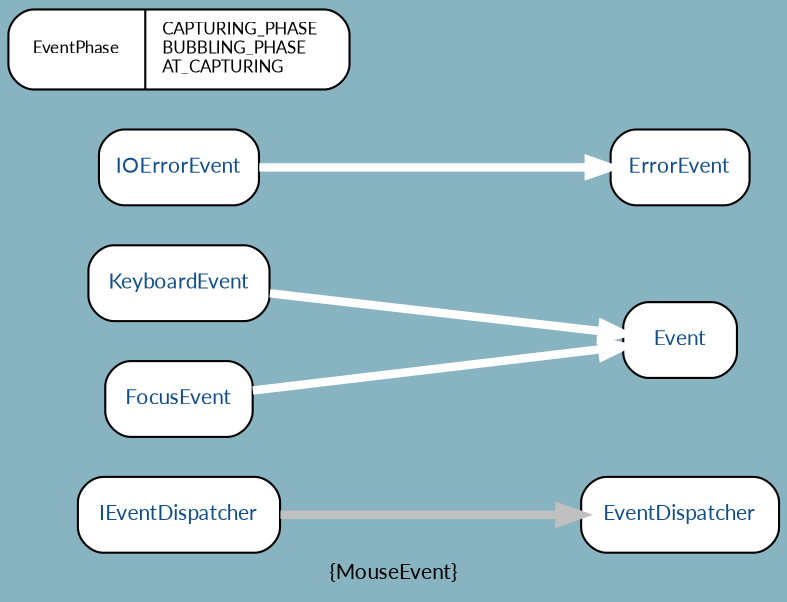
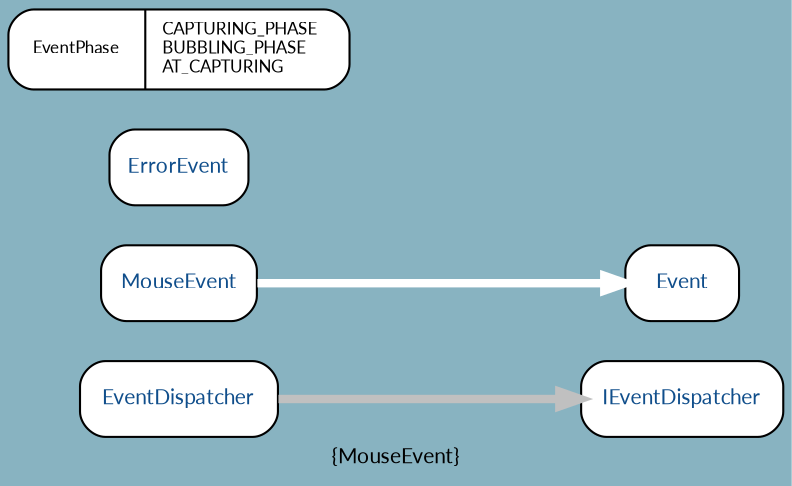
node "IOErrorEvent": removed
node "KeyboardEvent": removed
node "MouseEvent": added
node "FocusEvent": removed
edge "IEventDispatcher" -> "EventDispatcher": reversed
